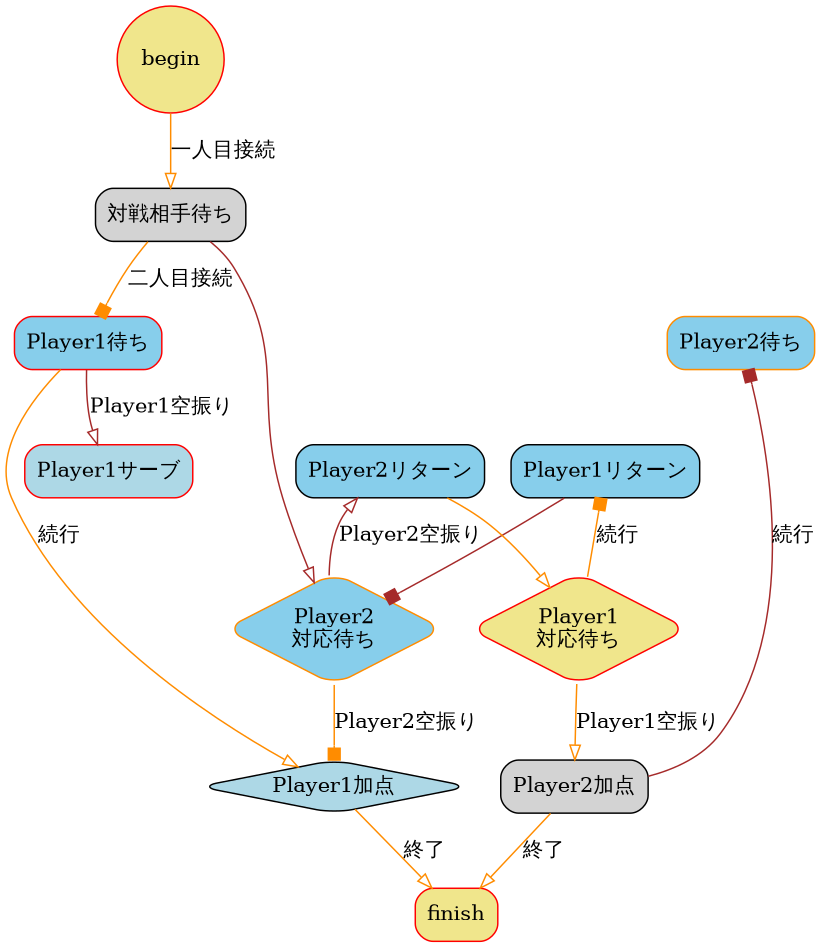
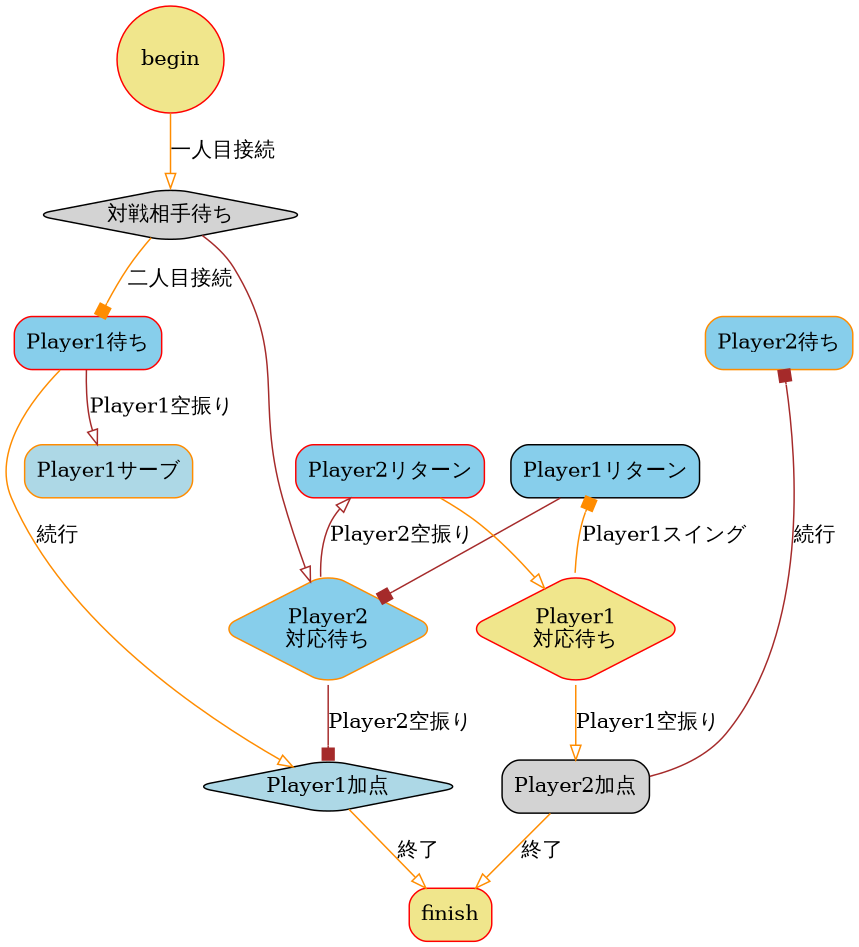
node "対戦相手待ち": shape box -> diamond
node "Player1サーブ": color red -> darkorange
node "Player2リターン": color black -> red
edge "Player1 対応待ち" -> "Player1リターン": label "続行" -> "Player1スイング"
edge "Player2 対応待ち" -> "Player1加点": color darkorange -> brown
